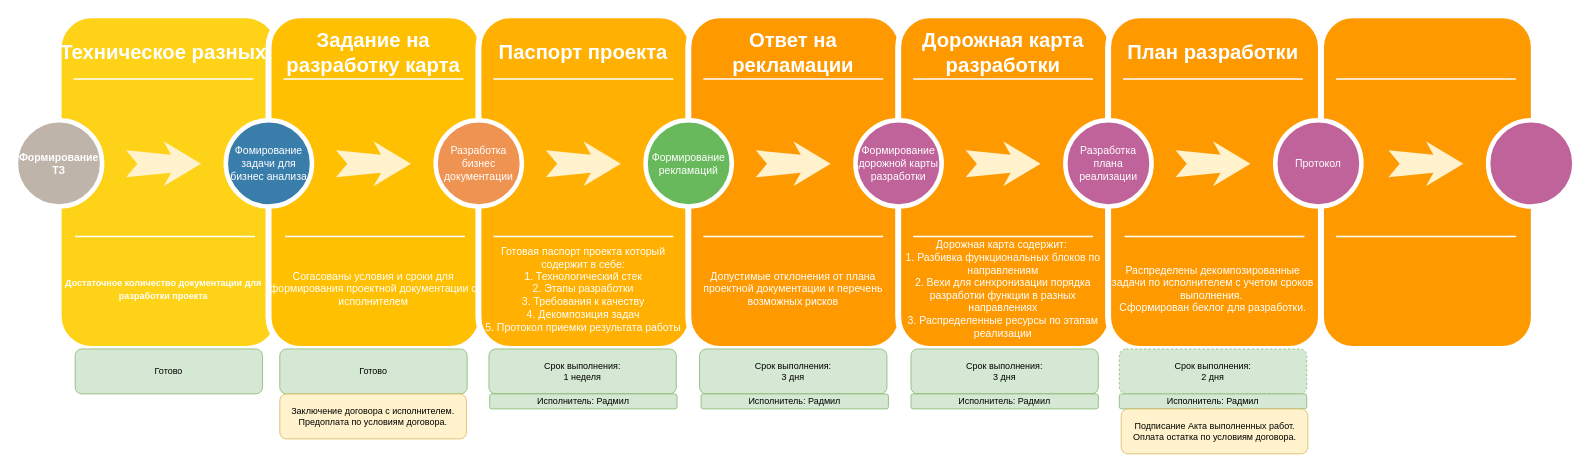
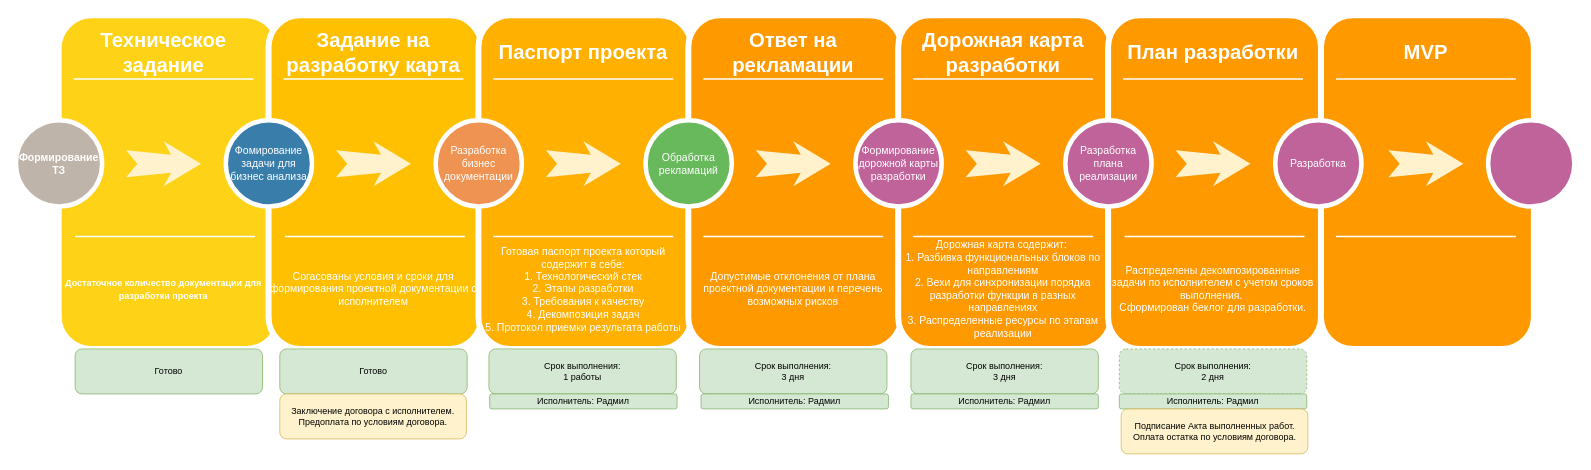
node "Техническое разных": label "Техническое разных" -> "Техническое задание"
node "MVP": added
node "Формирование рекламаций": label "Формирование рекламаций" -> "Обработка рекламаций"
node "Протокол": label "Протокол" -> "Разработка"
node "Срок выполнения: 1 неделя": label "Срок выполнения: 1 неделя" -> "Срок выполнения: 1 работы"
